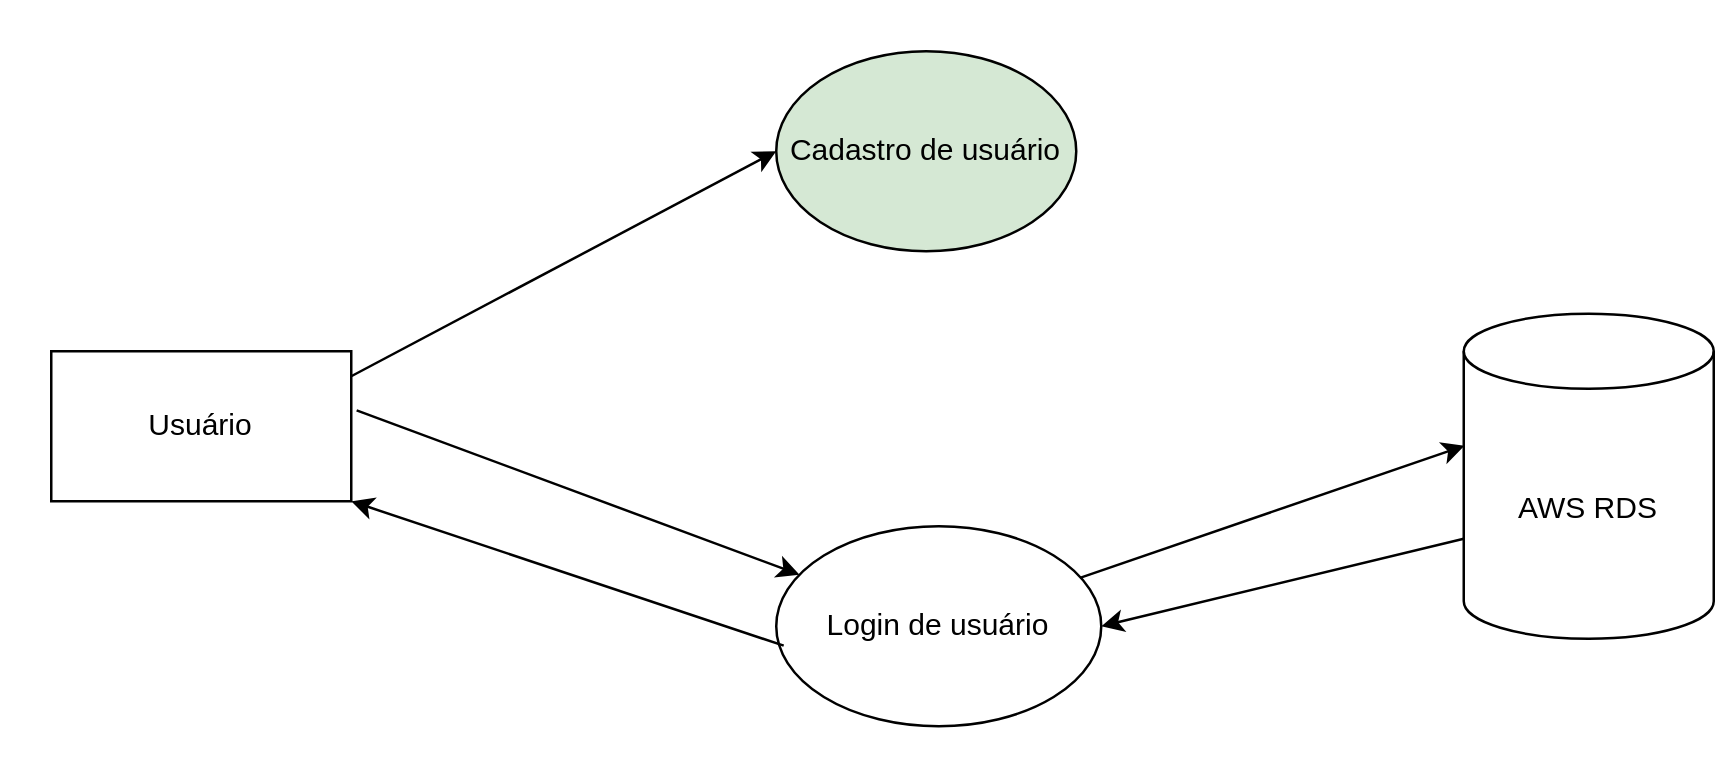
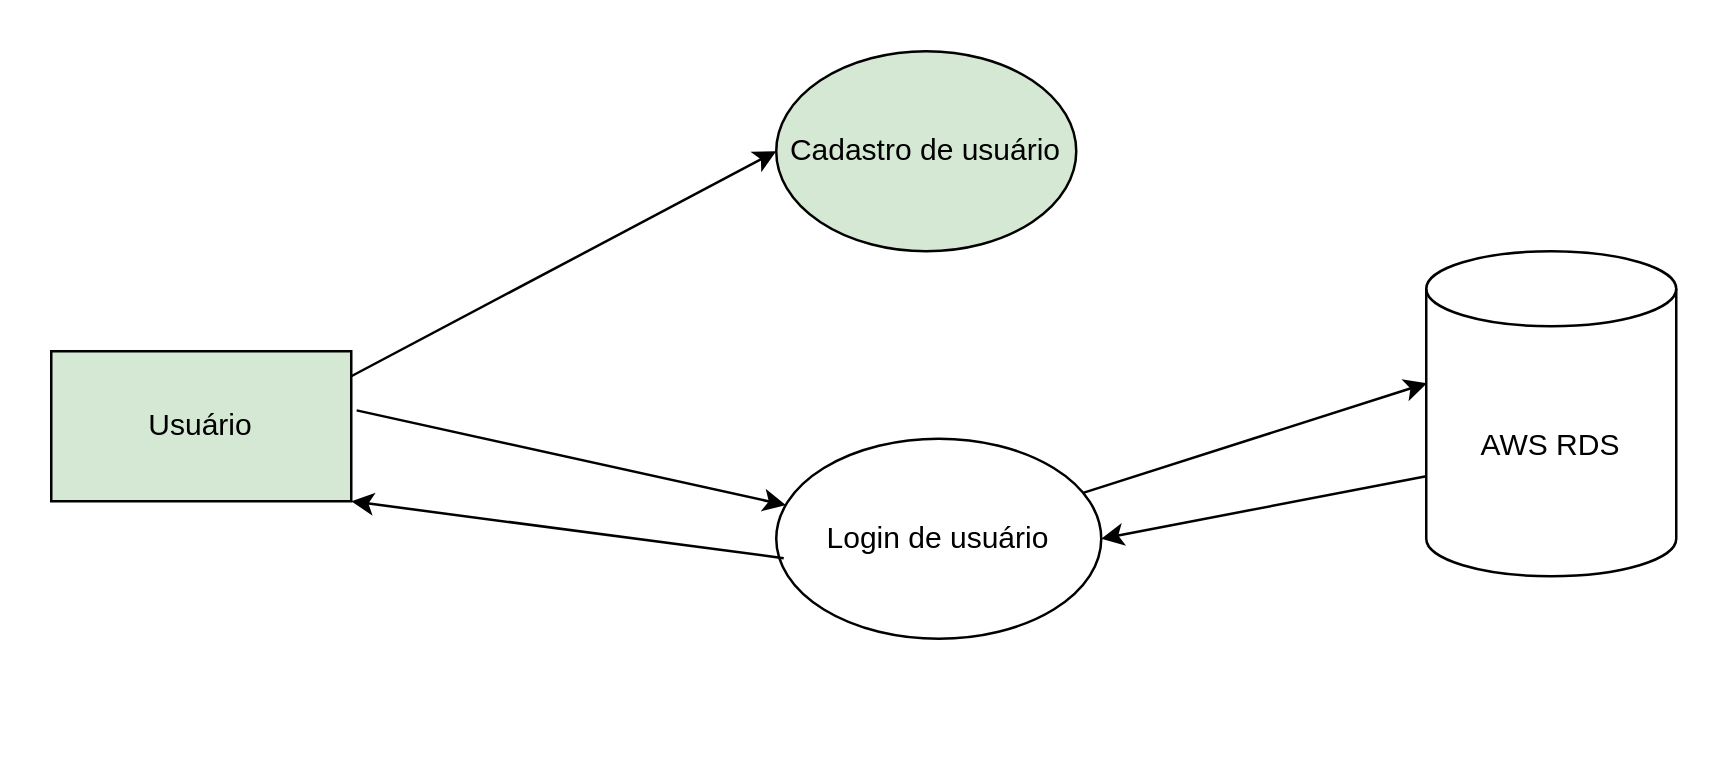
node "Usuário": fillcolor #ffffff -> #d5e8d4
node "AWS RDS": moved (1589, 476) -> (1551, 414)
node "Login de usuário": moved (939, 626) -> (939, 539)
